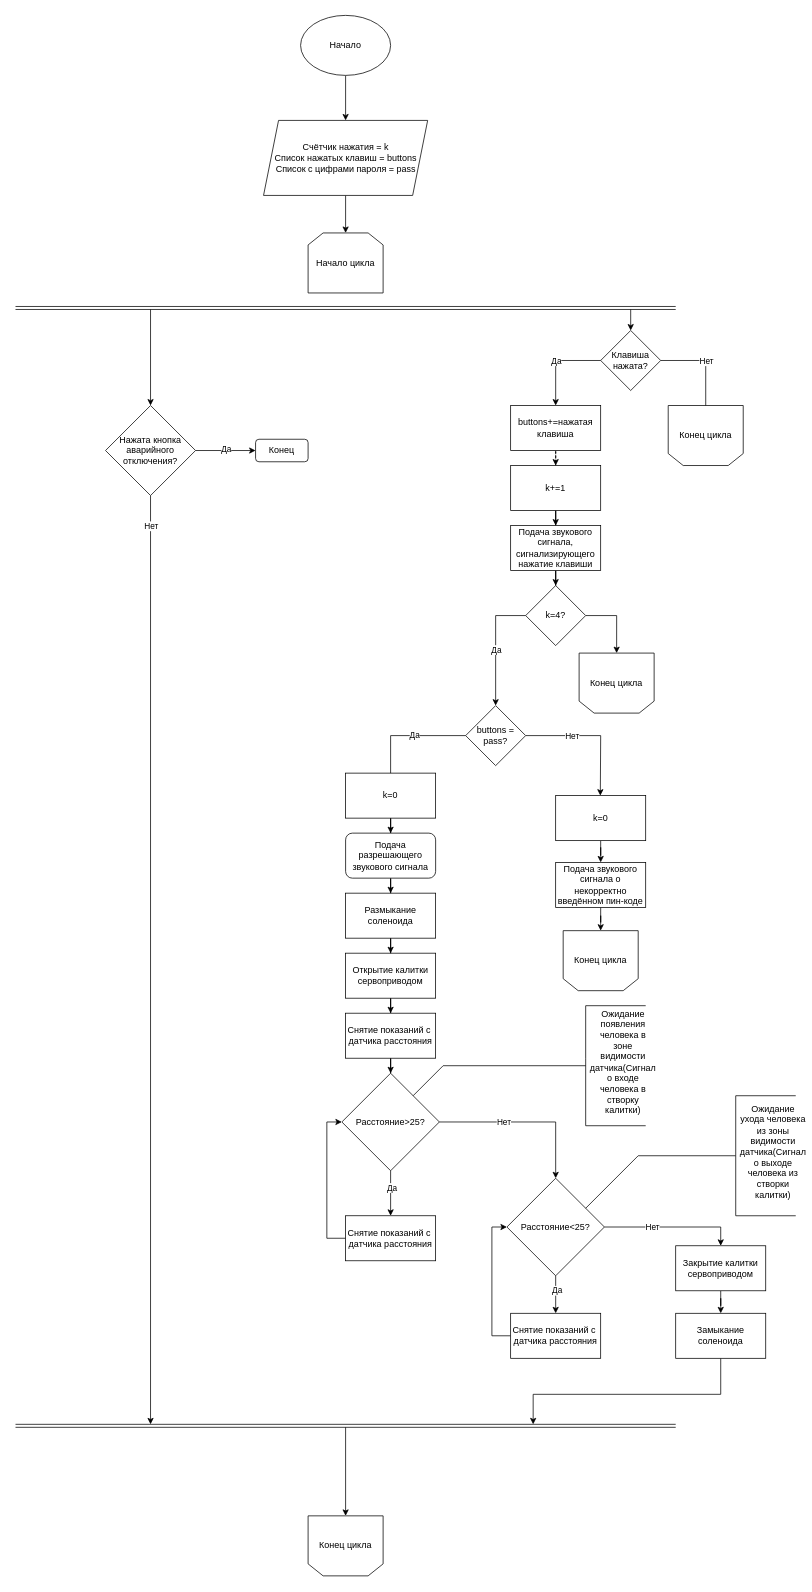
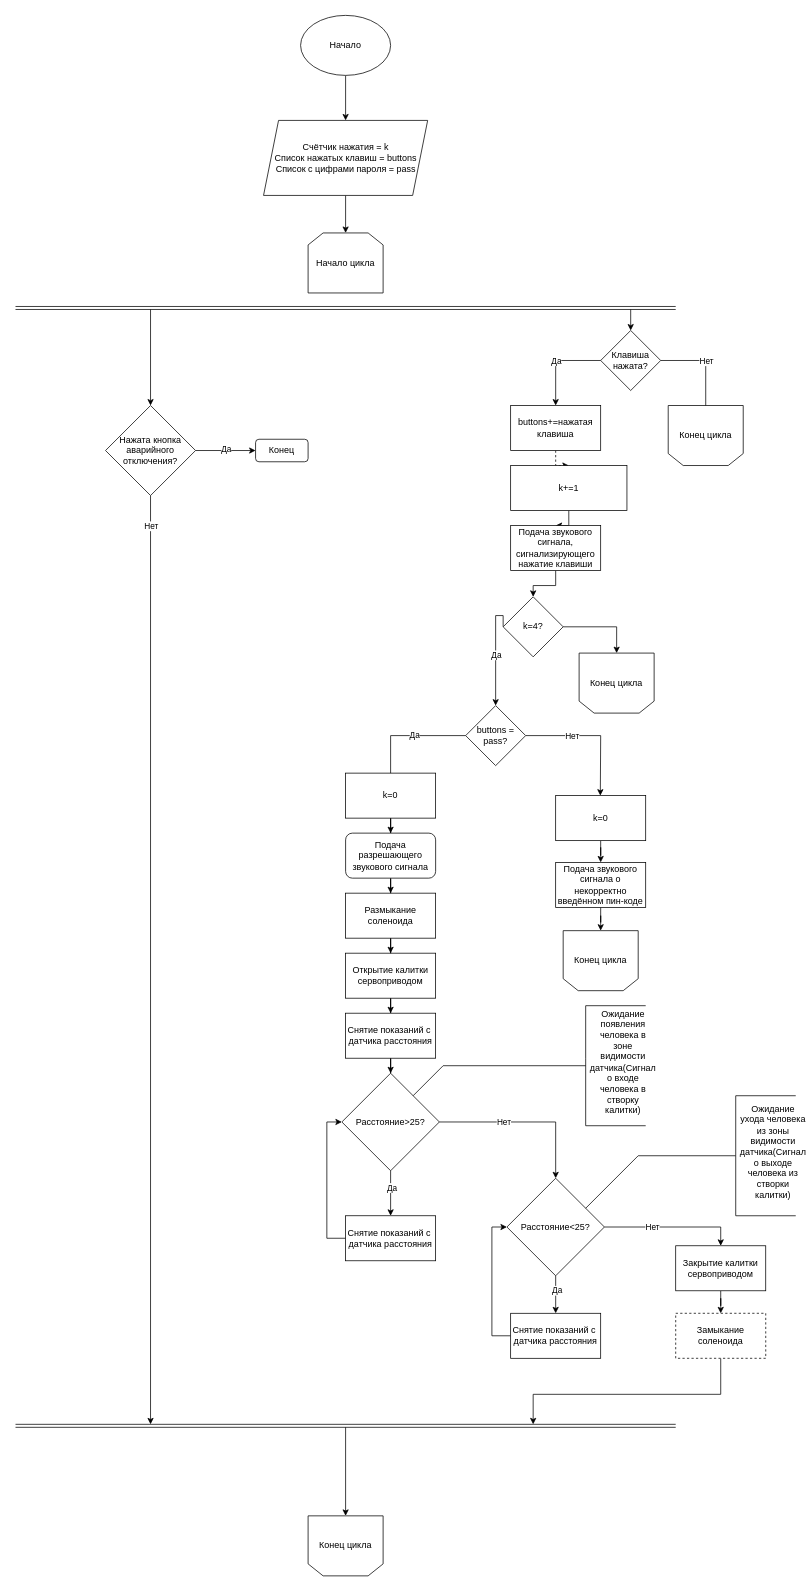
node "k+=1": size 90x45 -> 116x45
node "k=4?": moved (555, 615) -> (533, 627)
node "Замыкание соленоида": style solid -> dashed
